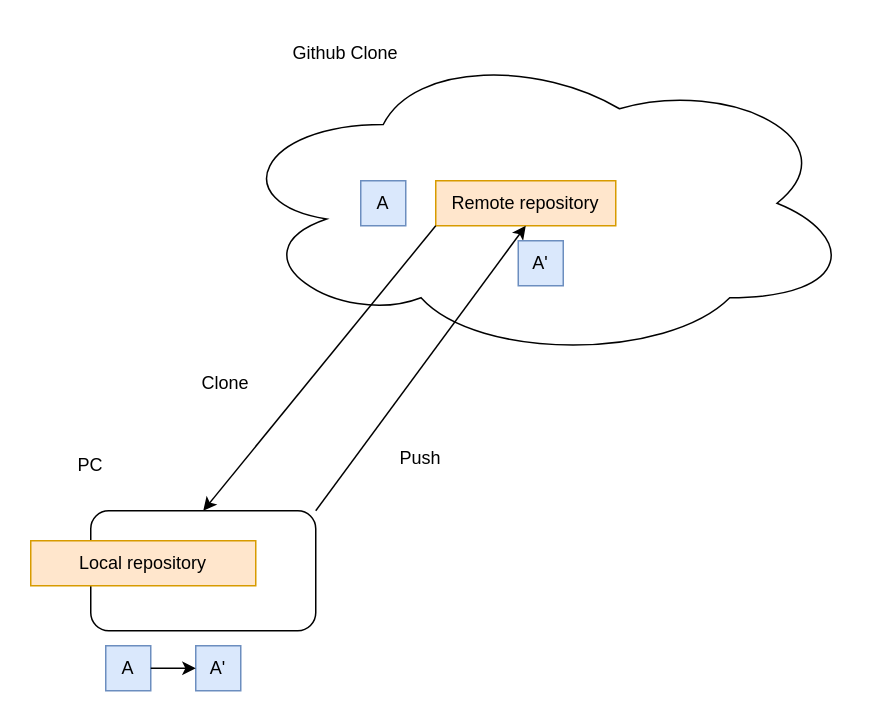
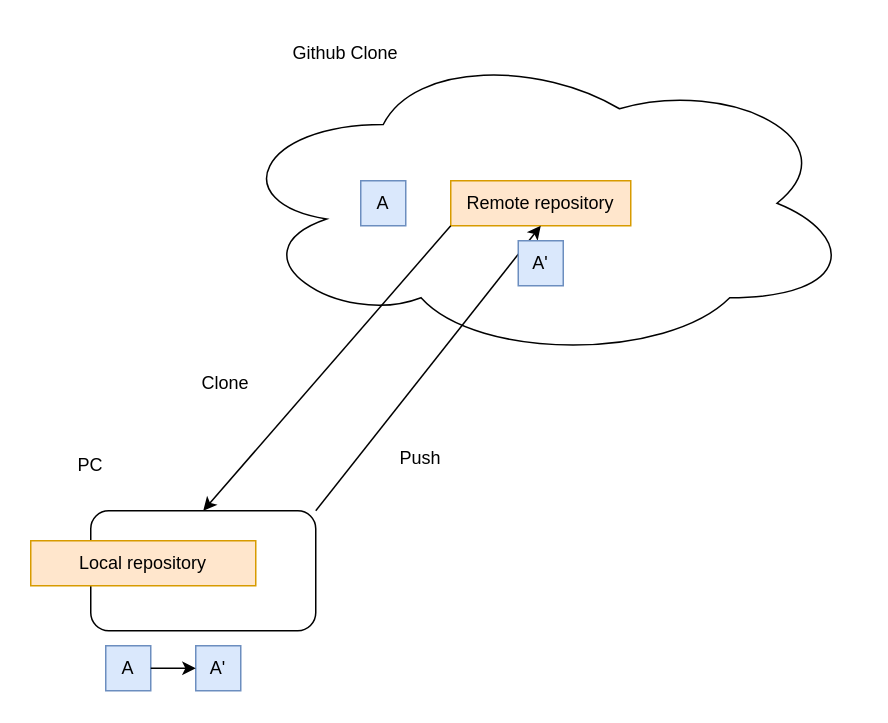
node "Remote repository": moved (526, 203) -> (541, 203)
